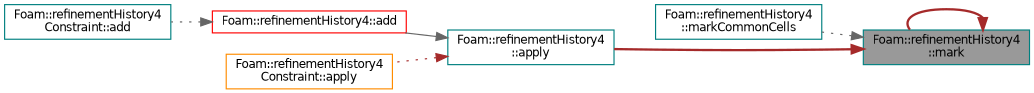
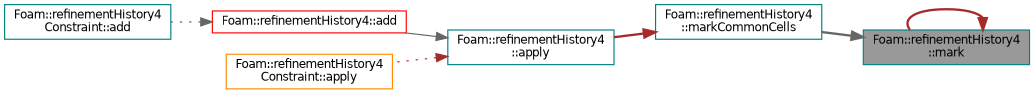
edge "Foam::refinementHistory4 ::markCommonCells" -> "Foam::refinementHistory4 ::mark": style dotted -> bold
edge "Foam::refinementHistory4 ::apply" -> "Foam::refinementHistory4 ::mark": now "Foam::refinementHistory4 ::apply" -> "Foam::refinementHistory4 ::markCommonCells"
